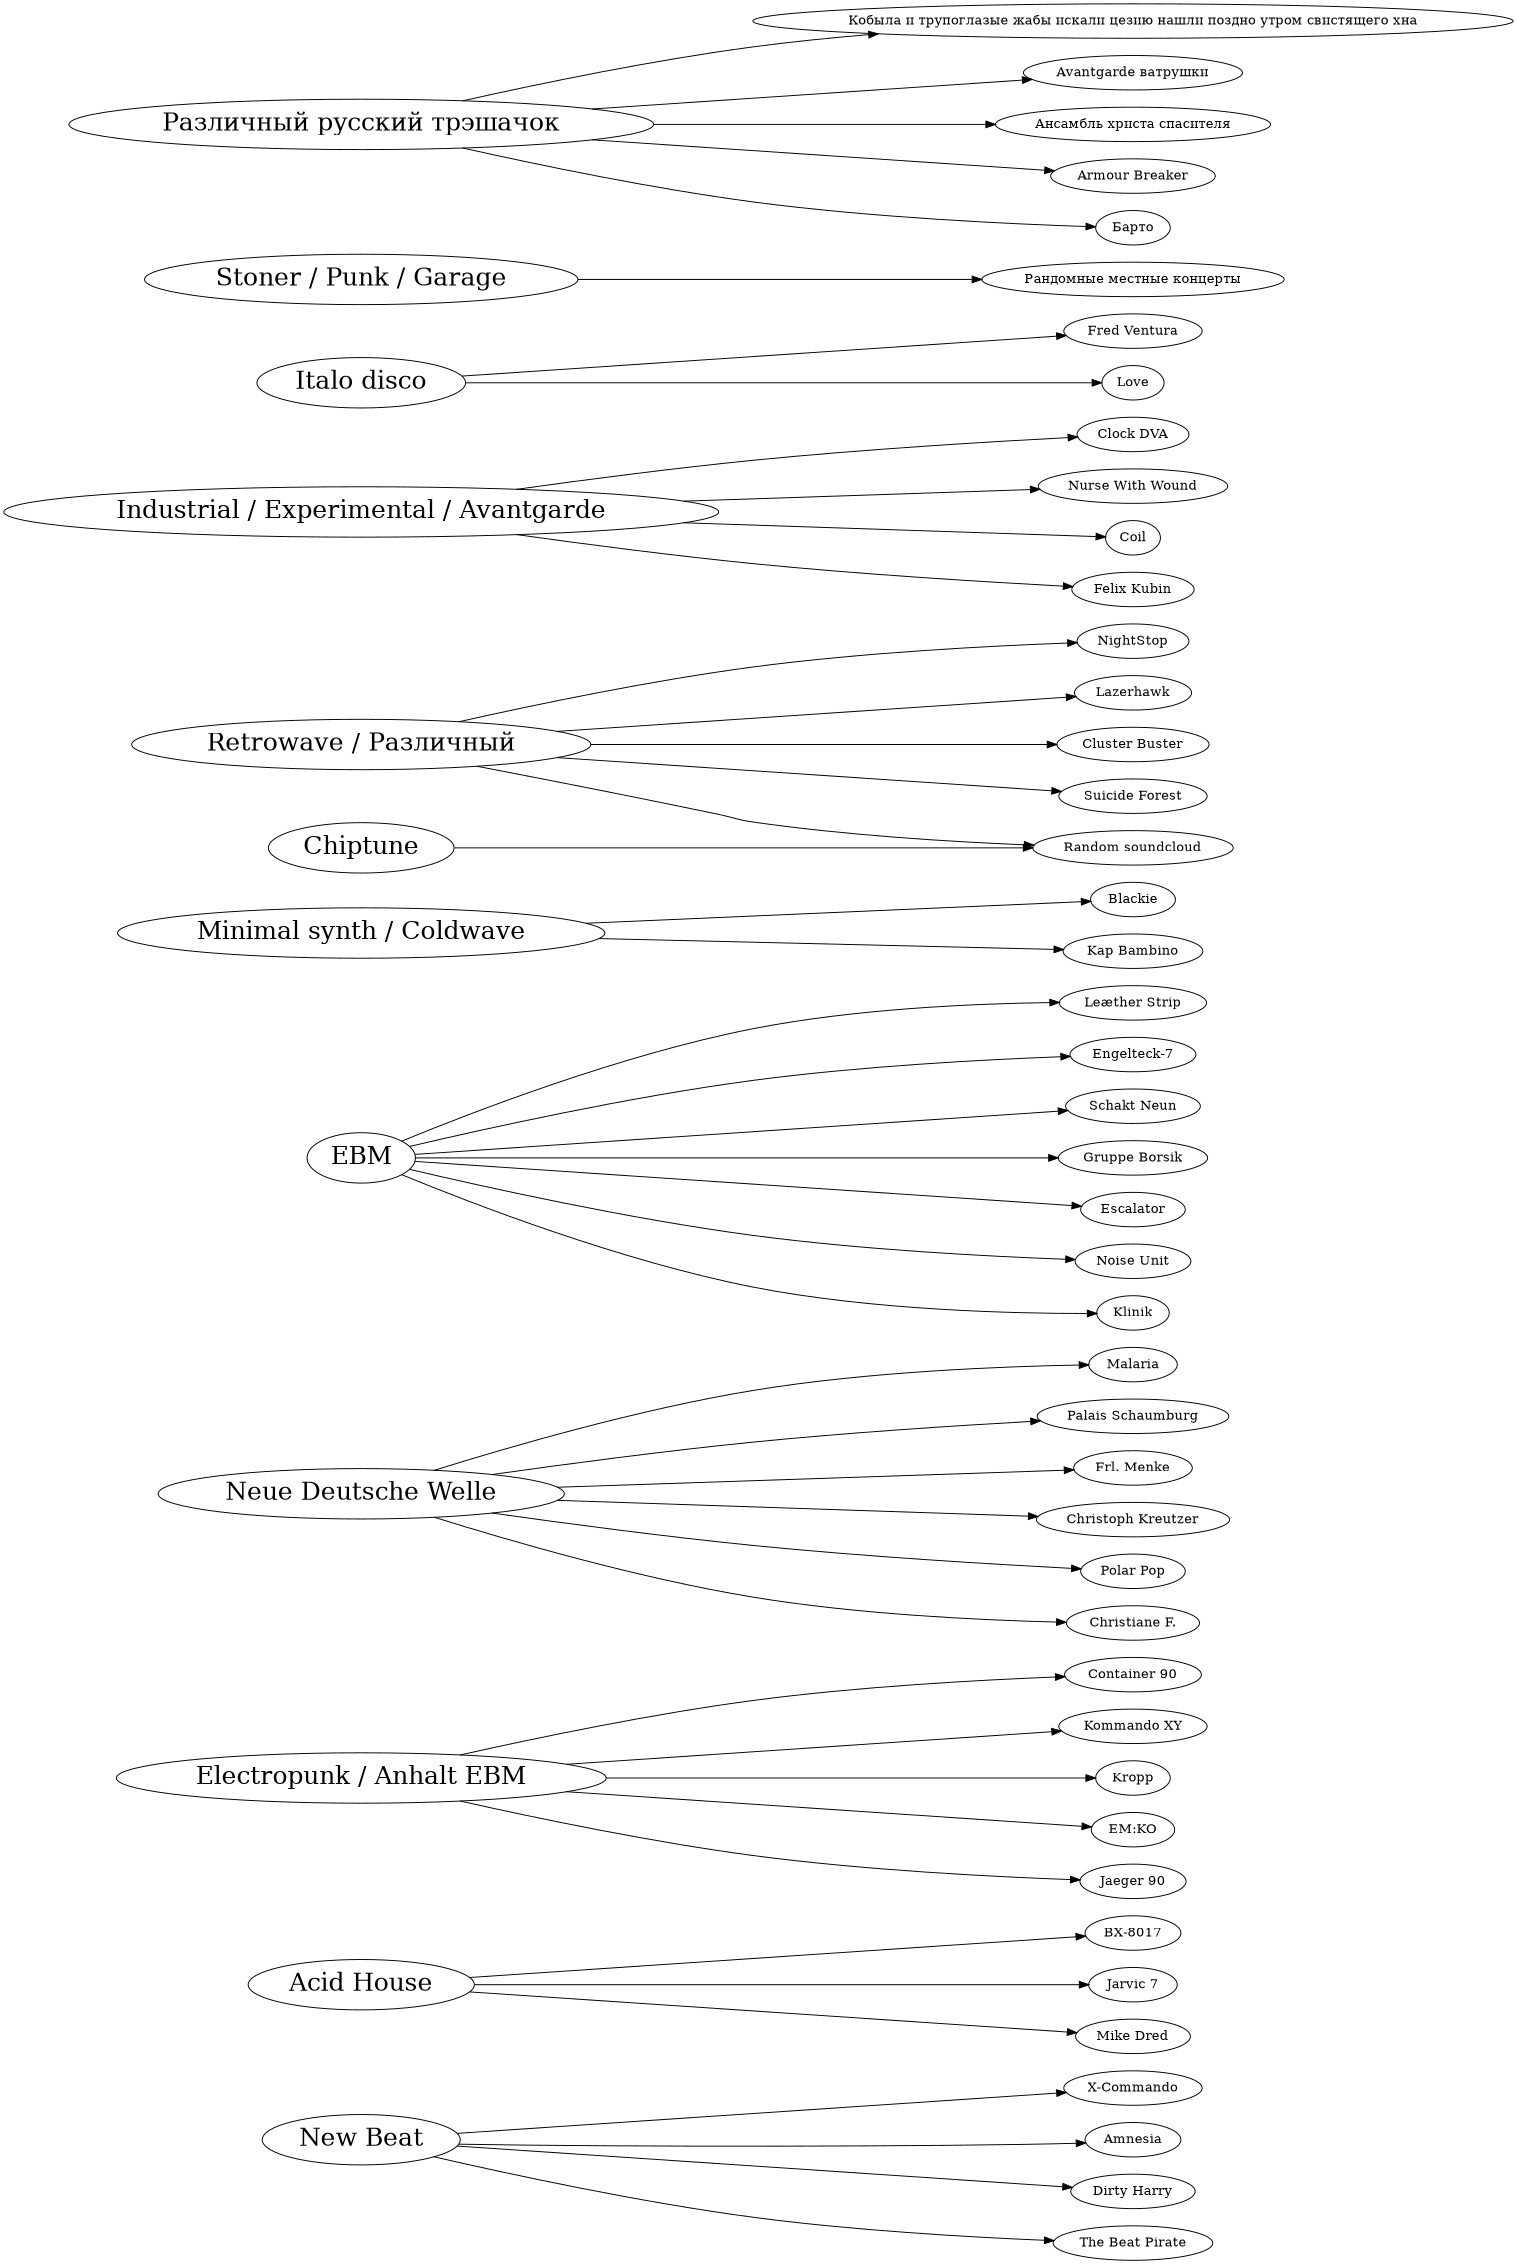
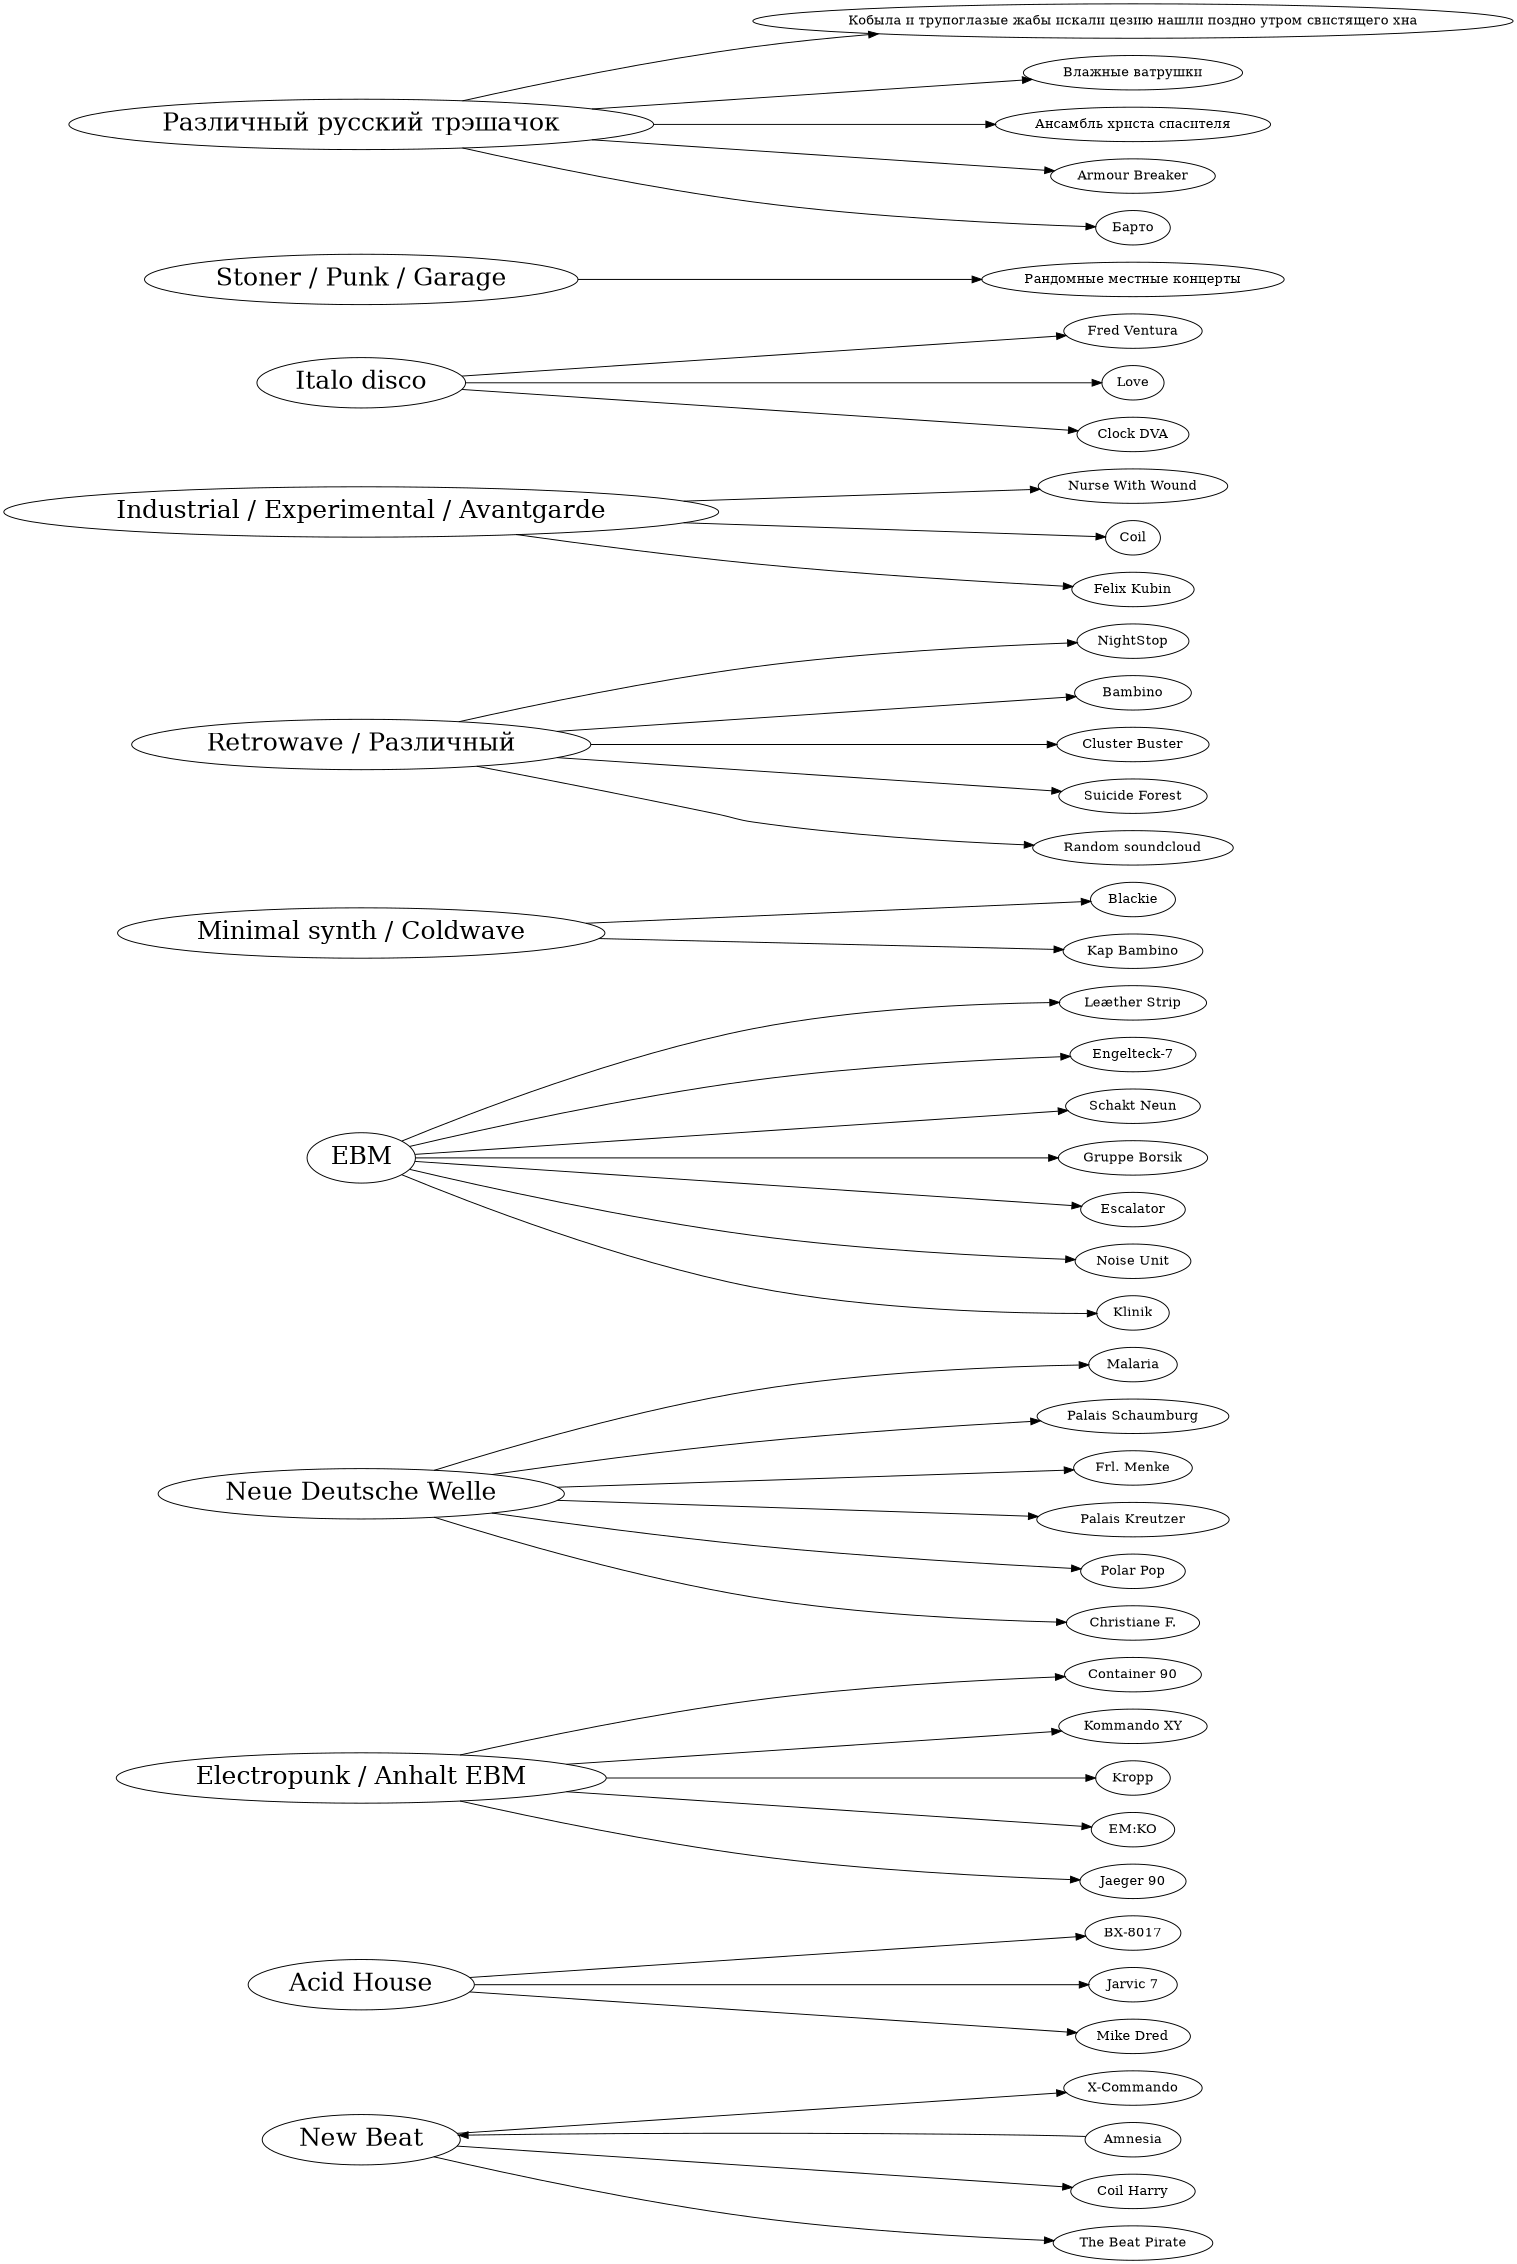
node "Avantgarde ватрушки": label "Avantgarde ватрушки" -> "Влажные ватрушки"
edge "Industrial / Experimental / Avantgarde" -> "Clock DVA": now "Italo disco" -> "Clock DVA"
node "Lazerhawk": label "Lazerhawk" -> "Bambino"
node "Chiptune": removed
node "Christoph Kreutzer": label "Christoph Kreutzer" -> "Palais Kreutzer"
edge "New Beat" -> "Amnesia": reversed
node "Dirty Harry": label "Dirty Harry" -> "Coil Harry"
